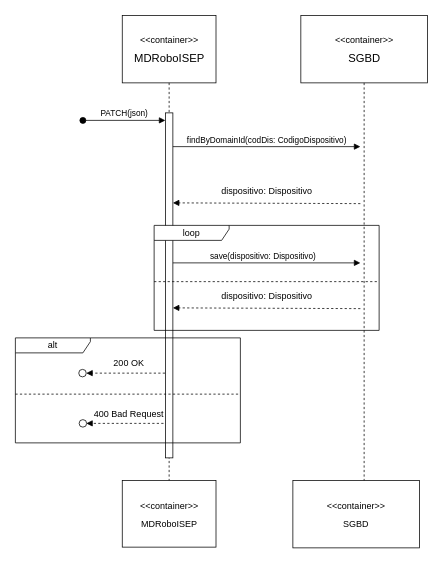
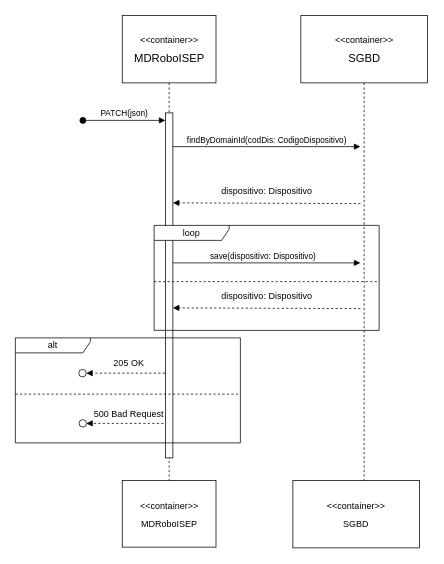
node "200 OK": label "200 OK" -> "205 OK"
node "400 Bad Request": label "400 Bad Request" -> "500 Bad Request"
